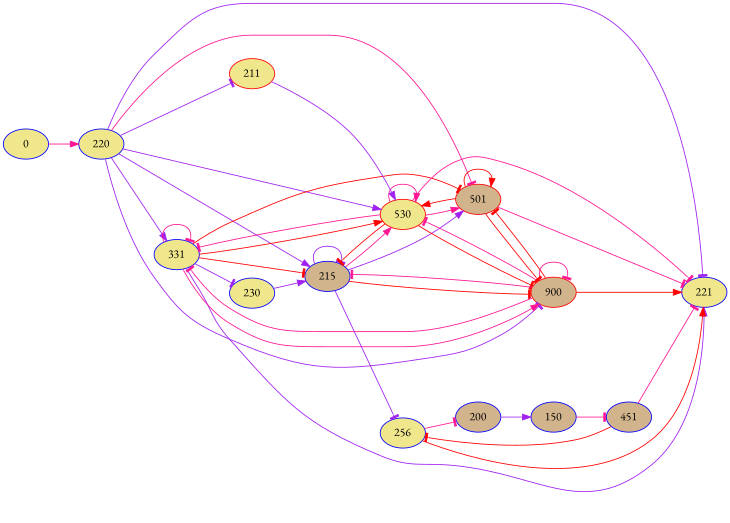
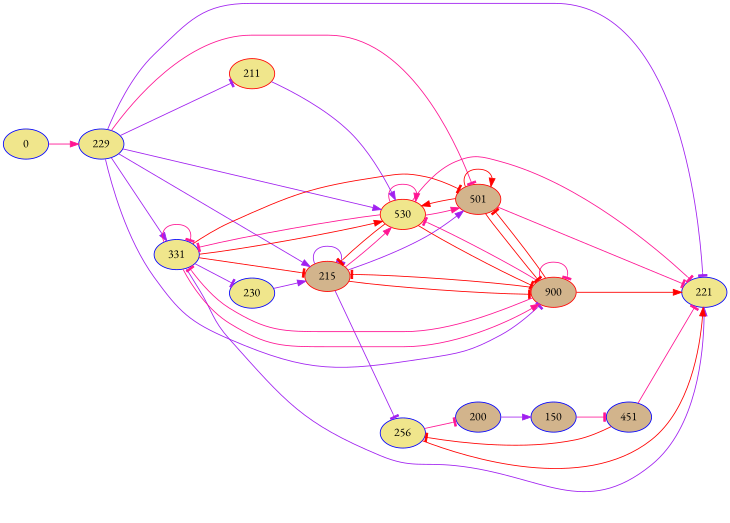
node "220": label "220" -> "229"
node "215": color blue -> red
edge "900" -> "215": color deeppink -> red
